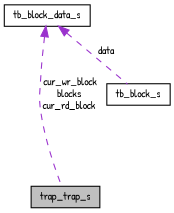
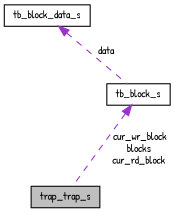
edge "trap_trap_s" -> "tb_block_data_s": now "trap_trap_s" -> "tb_block_s"
